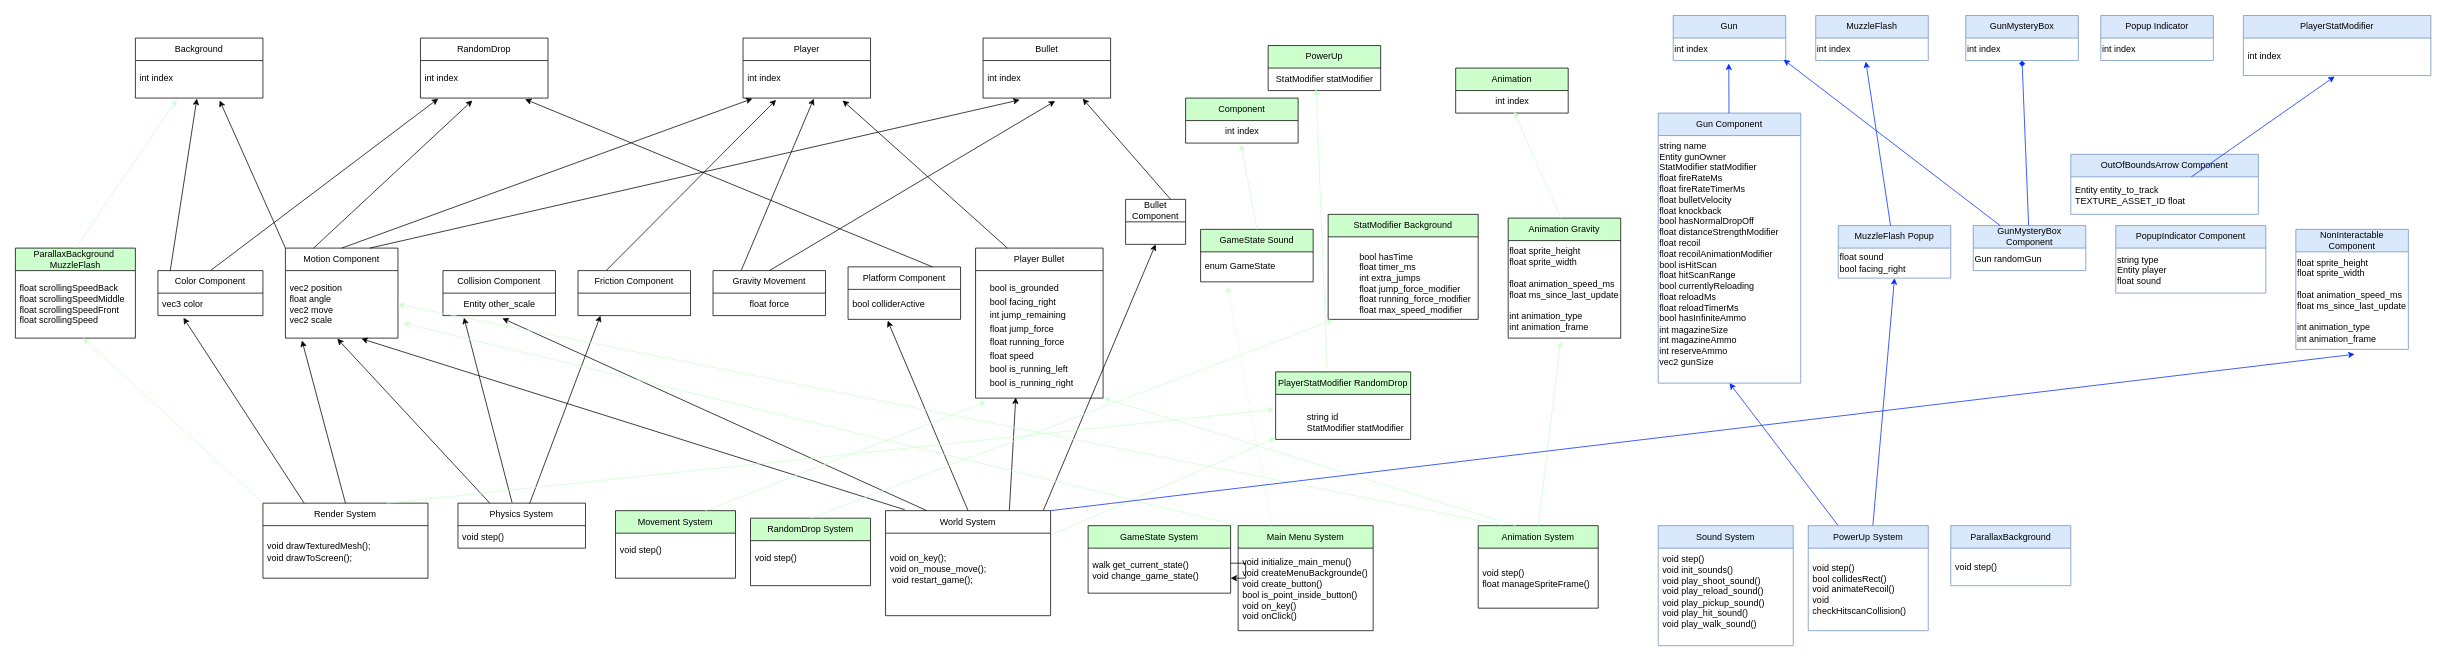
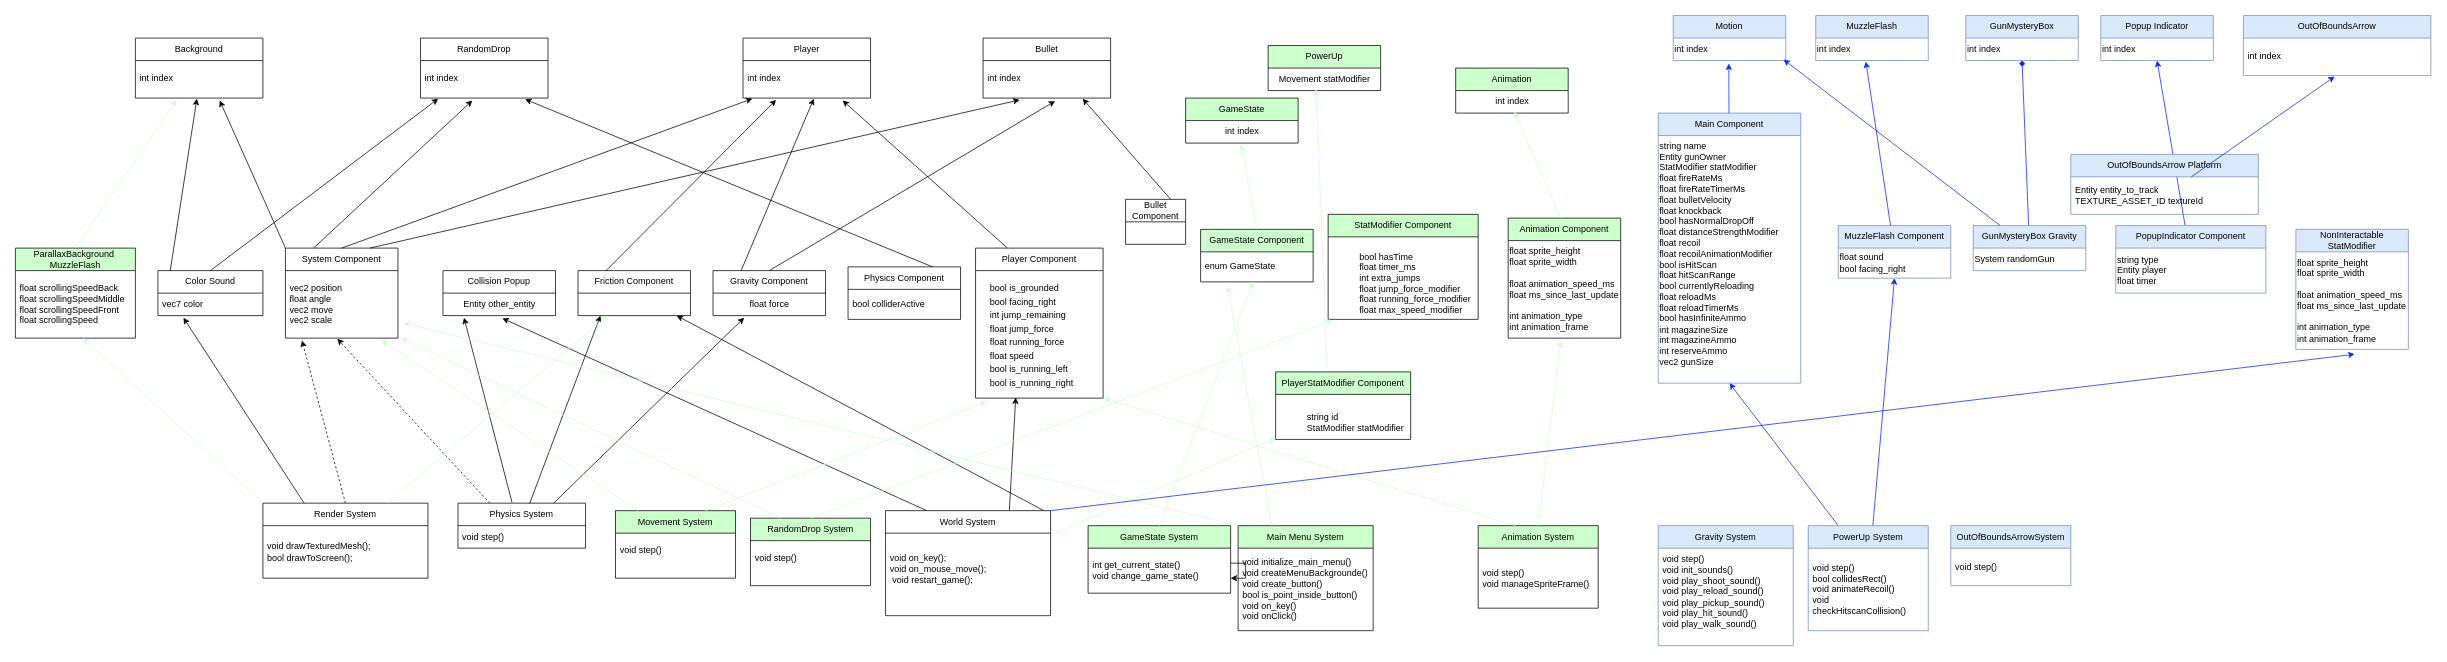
node "Gun": label "Gun" -> "Motion"
node "PlayerStatModifier": label "PlayerStatModifier" -> "OutOfBoundsArrow"
node "StatModifier statModifier": label "StatModifier statModifier" -> "Movement statModifier"
node "Component": label "Component" -> "GameState"
edge "PopupIndicator Component" -> "Popup Indicator": added
node "Gun Component": label "Gun Component" -> "Main Component"
node "OutOfBoundsArrow Component": label "OutOfBoundsArrow Component" -> "OutOfBoundsArrow Platform"
node "Entity entity_to_track TEXTURE_ASSET_ID float": label "Entity entity_to_track TEXTURE_ASSET_ID float" -> "Entity entity_to_track TEXTURE_ASSET_ID textureId"
node "StatModifier Background": label "StatModifier Background" -> "StatModifier Component"
node "Animation Gravity": label "Animation Gravity" -> "Animation Component"
node "MuzzleFlash Popup": label "MuzzleFlash Popup" -> "MuzzleFlash Component"
node "GunMysteryBox Component": label "GunMysteryBox Component" -> "GunMysteryBox Gravity"
node "GameState Sound": label "GameState Sound" -> "GameState Component"
node "NonInteractable Component": label "NonInteractable Component" -> "NonInteractable StatModifier"
node "Motion Component": label "Motion Component" -> "System Component"
node "Player Bullet": label "Player Bullet" -> "Player Component"
node "Gun randomGun": label "Gun randomGun" -> "System randomGun"
node "string type Entity player float sound": label "string type Entity player float sound" -> "string type Entity player float timer"
node "Platform Component": label "Platform Component" -> "Physics Component"
node "Color Component": label "Color Component" -> "Color Sound"
node "Collision Component": label "Collision Component" -> "Collision Popup"
node "Gravity Movement": label "Gravity Movement" -> "Gravity Component"
edge "GameState System" -> "enum GameState": added
node "vec3 color": label "vec3 color" -> "vec7 color"
node "Entity other_scale": label "Entity other_scale" -> "Entity other_entity"
edge "Movement System" -> "vec2 position float angle vec2 move vec2 scale": added
edge "RandomDrop System" -> "vec2 position float angle vec2 move vec2 scale": added
node "PlayerStatModifier RandomDrop": label "PlayerStatModifier RandomDrop" -> "PlayerStatModifier Component"
edge "Animation System" -> "vec2 position float angle vec2 move vec2 scale": removed
edge "Main Menu System" -> "enum GameState": style dashed -> solid
edge "World System" -> "bool colliderActive": removed
edge "Render System" -> "vec2 position float angle vec2 move vec2 scale": style solid -> dashed
edge "Physics System" -> "vec2 position float angle vec2 move vec2 scale": style solid -> dashed
edge "World System" -> "Bullet Component": now "World System" -> "Friction Component"
edge "World System" -> "vec2 position float angle vec2 move vec2 scale": removed
edge "Physics System" -> "float force": added
edge "Render System" -> "string id StatModifier statModifier": now "Render System" -> "Friction Component"
node "Sound System": label "Sound System" -> "Gravity System"
node "ParallaxBackground": label "ParallaxBackground" -> "OutOfBoundsArrowSystem"
node "void drawTexturedMesh(); void drawToScreen();": label "void drawTexturedMesh(); void drawToScreen();" -> "void drawTexturedMesh(); bool drawToScreen();"
node "walk get_current_state() void change_game_state()": label "walk get_current_state() void change_game_state()" -> "int get_current_state() void change_game_state()"
node "void step() float manageSpriteFrame()": label "void step() float manageSpriteFrame()" -> "void step() void manageSpriteFrame()"
